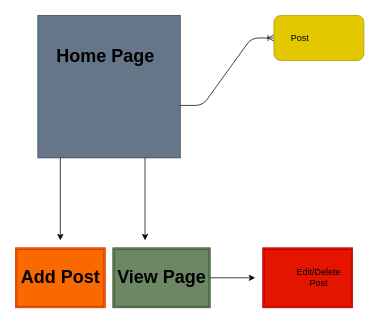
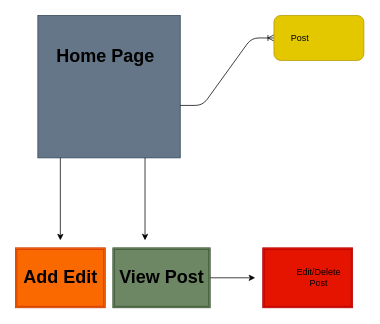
node "Add Post": label "Add Post" -> "Add Edit"
node "View Page": label "View Page" -> "View Post"
